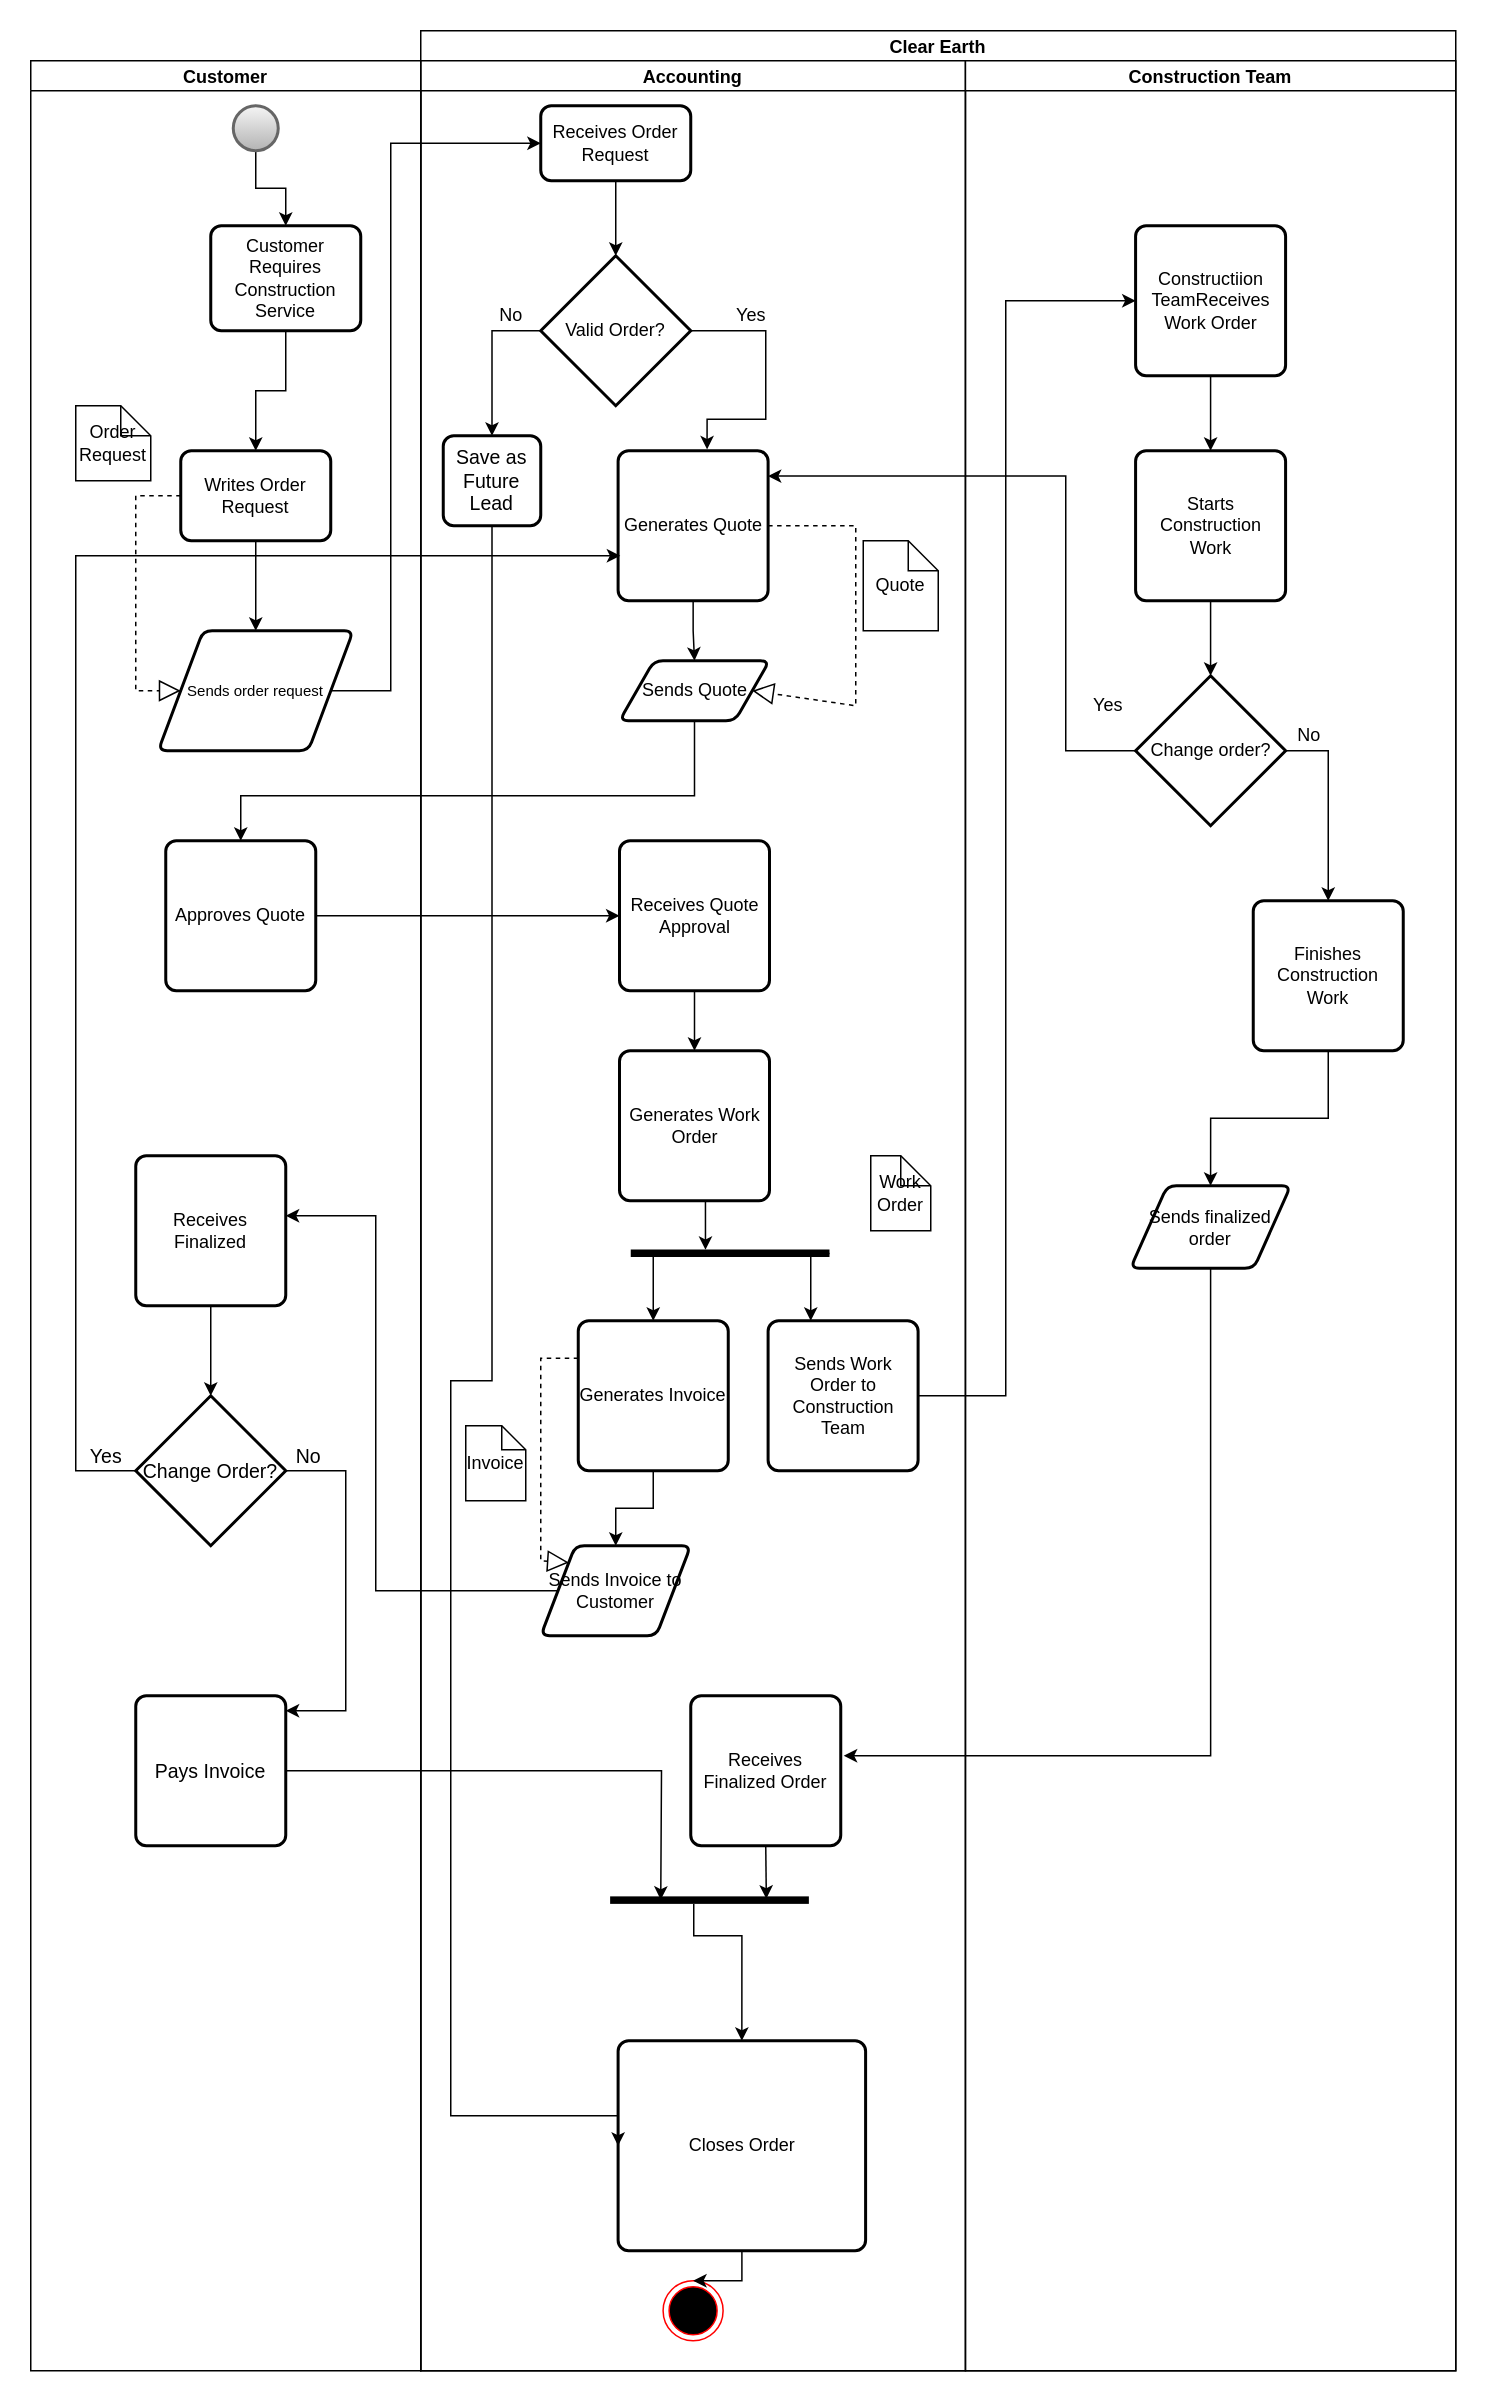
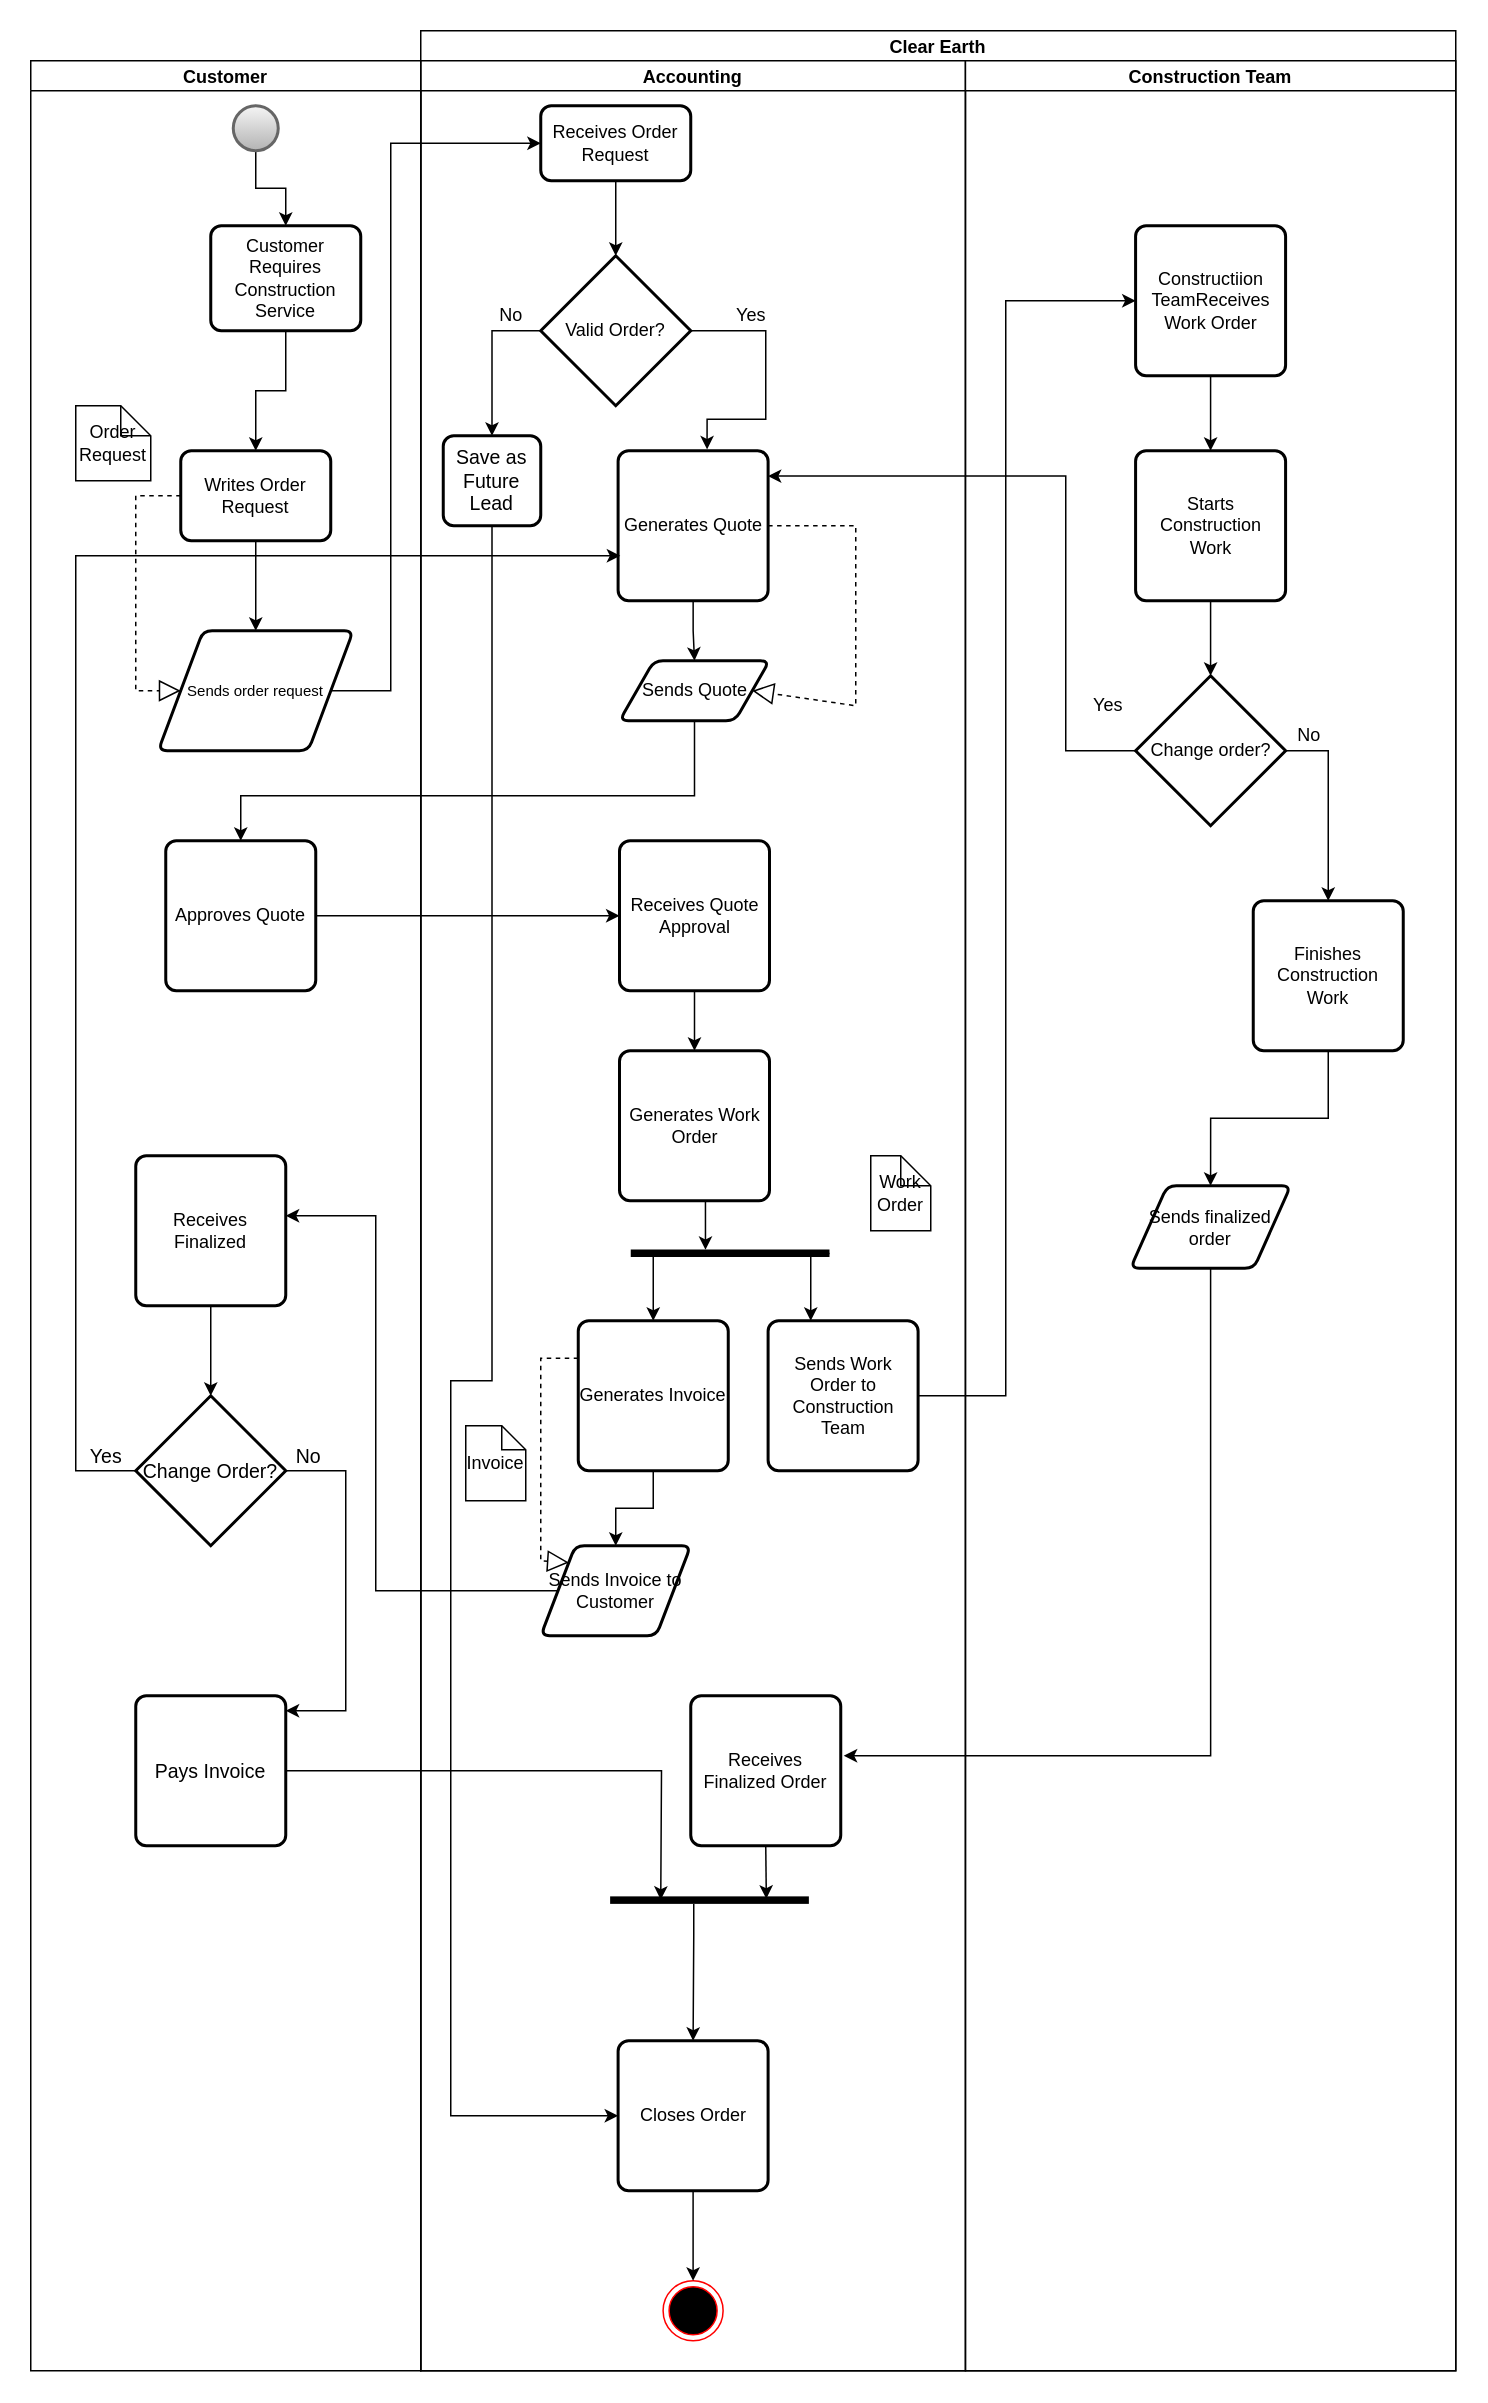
node "Quote": removed
node "Closes Order": size 248x210 -> 150x150
